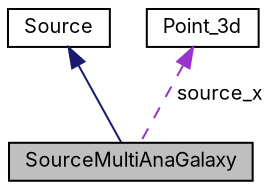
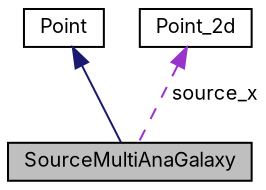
node "Source": label "Source" -> "Point"
node "Point_3d": label "Point_3d" -> "Point_2d"
